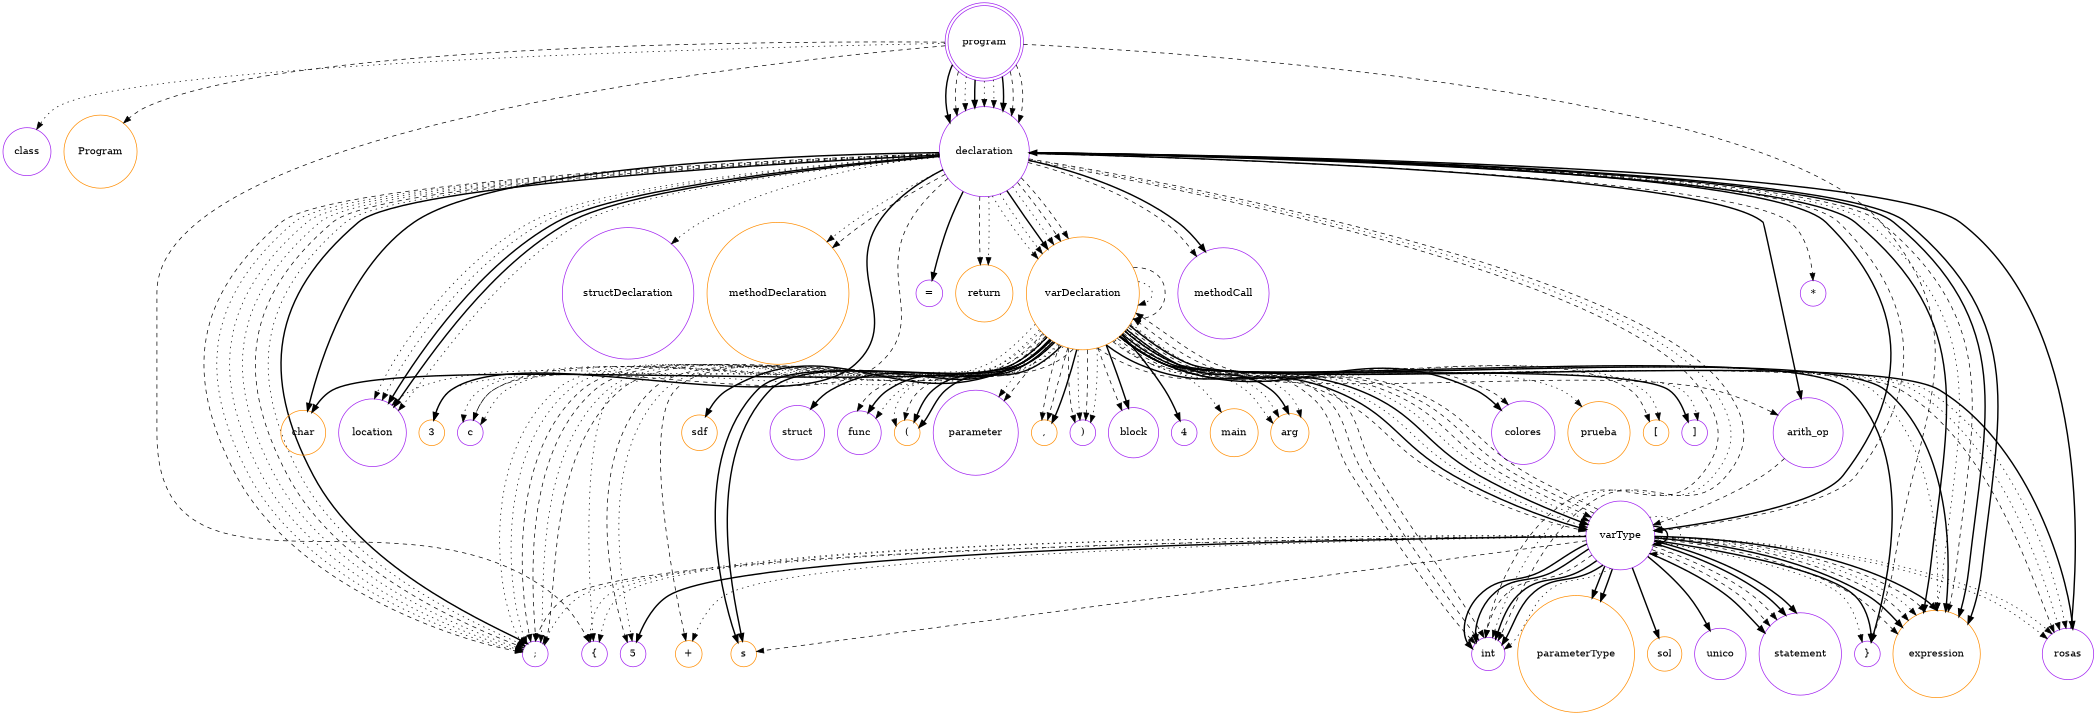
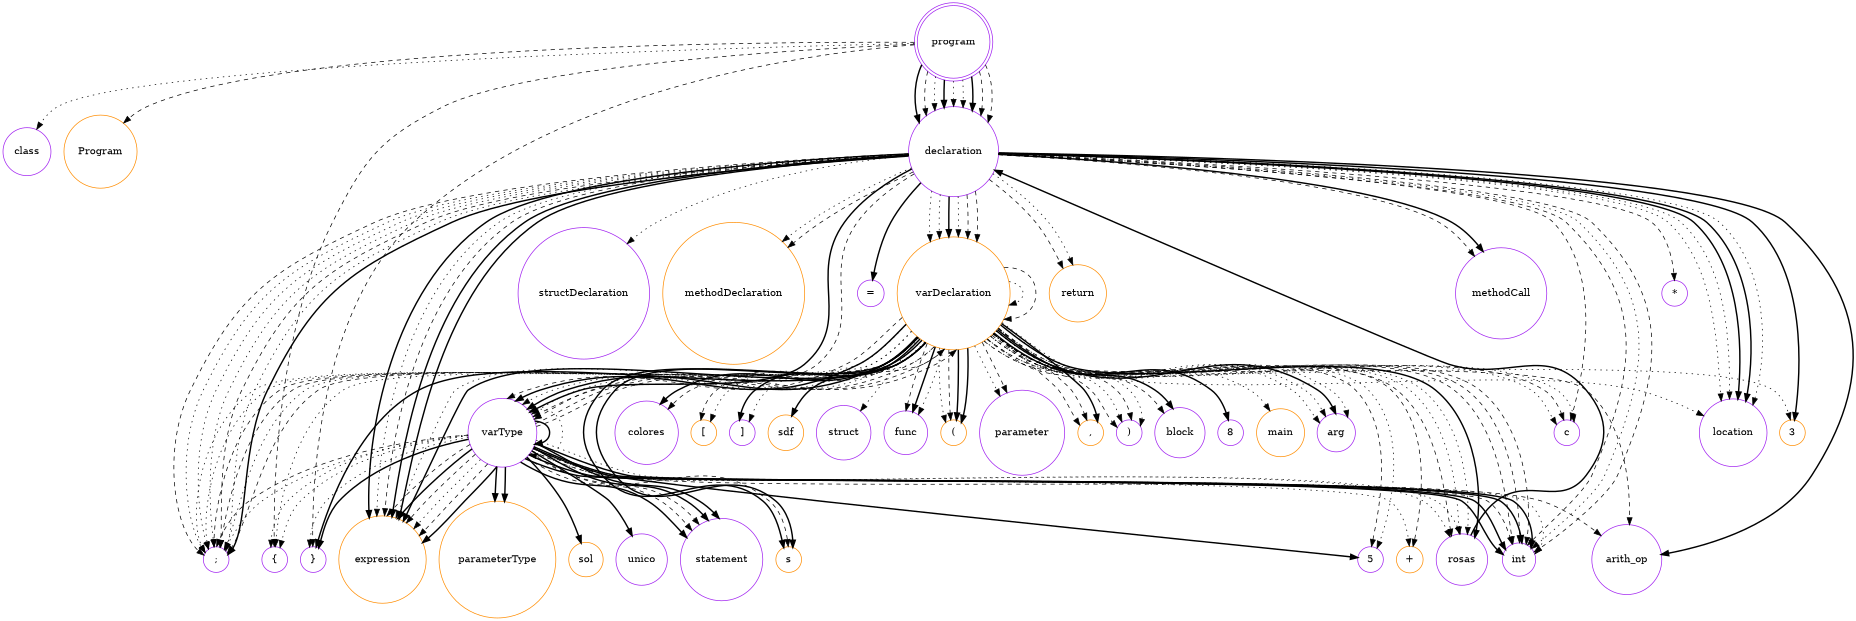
edge "varDeclaration" -> "struct": style bold -> dotted
node "char": removed
node "4": label "4" -> "8"
node "arg": color darkorange -> purple
node "prueba": removed
edge "arith_op" -> "varType": reversed
